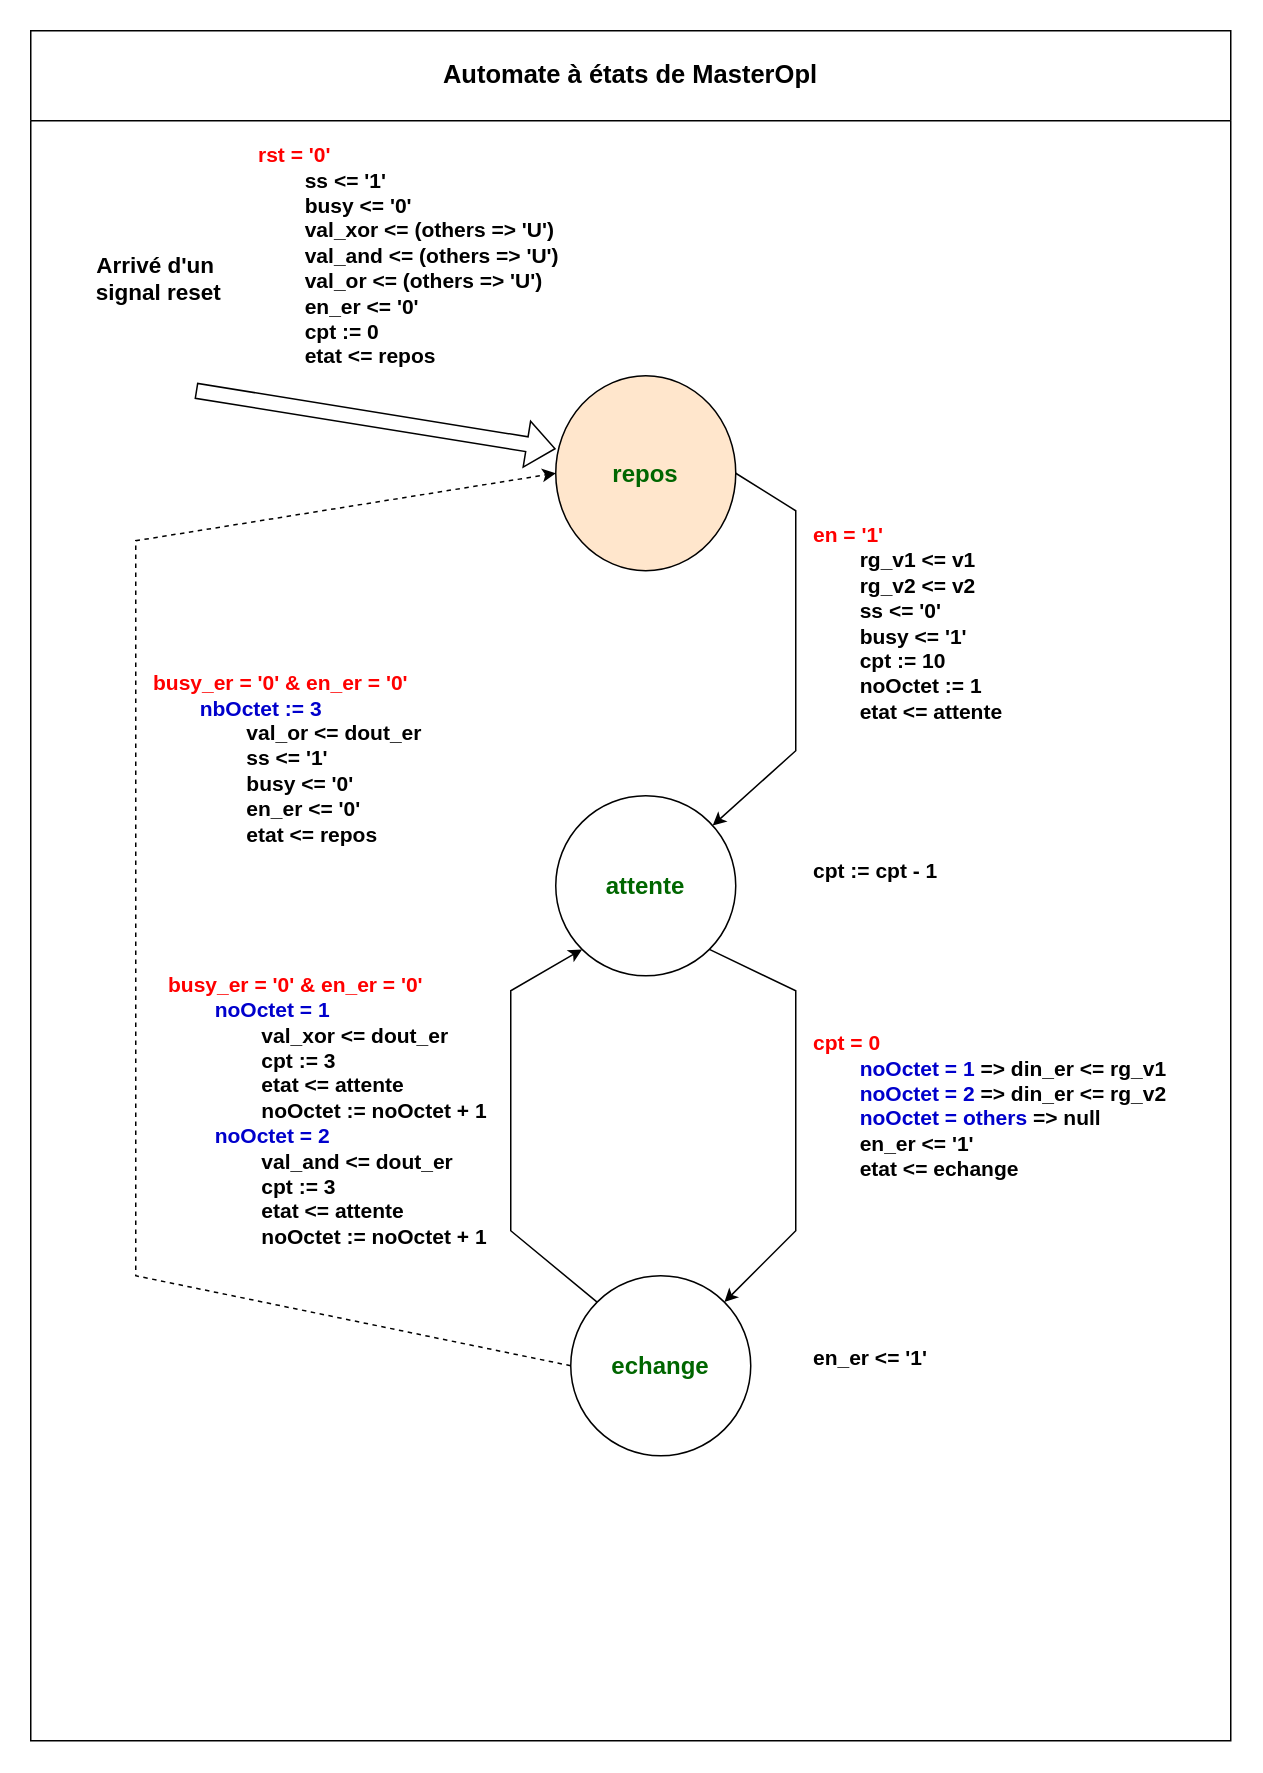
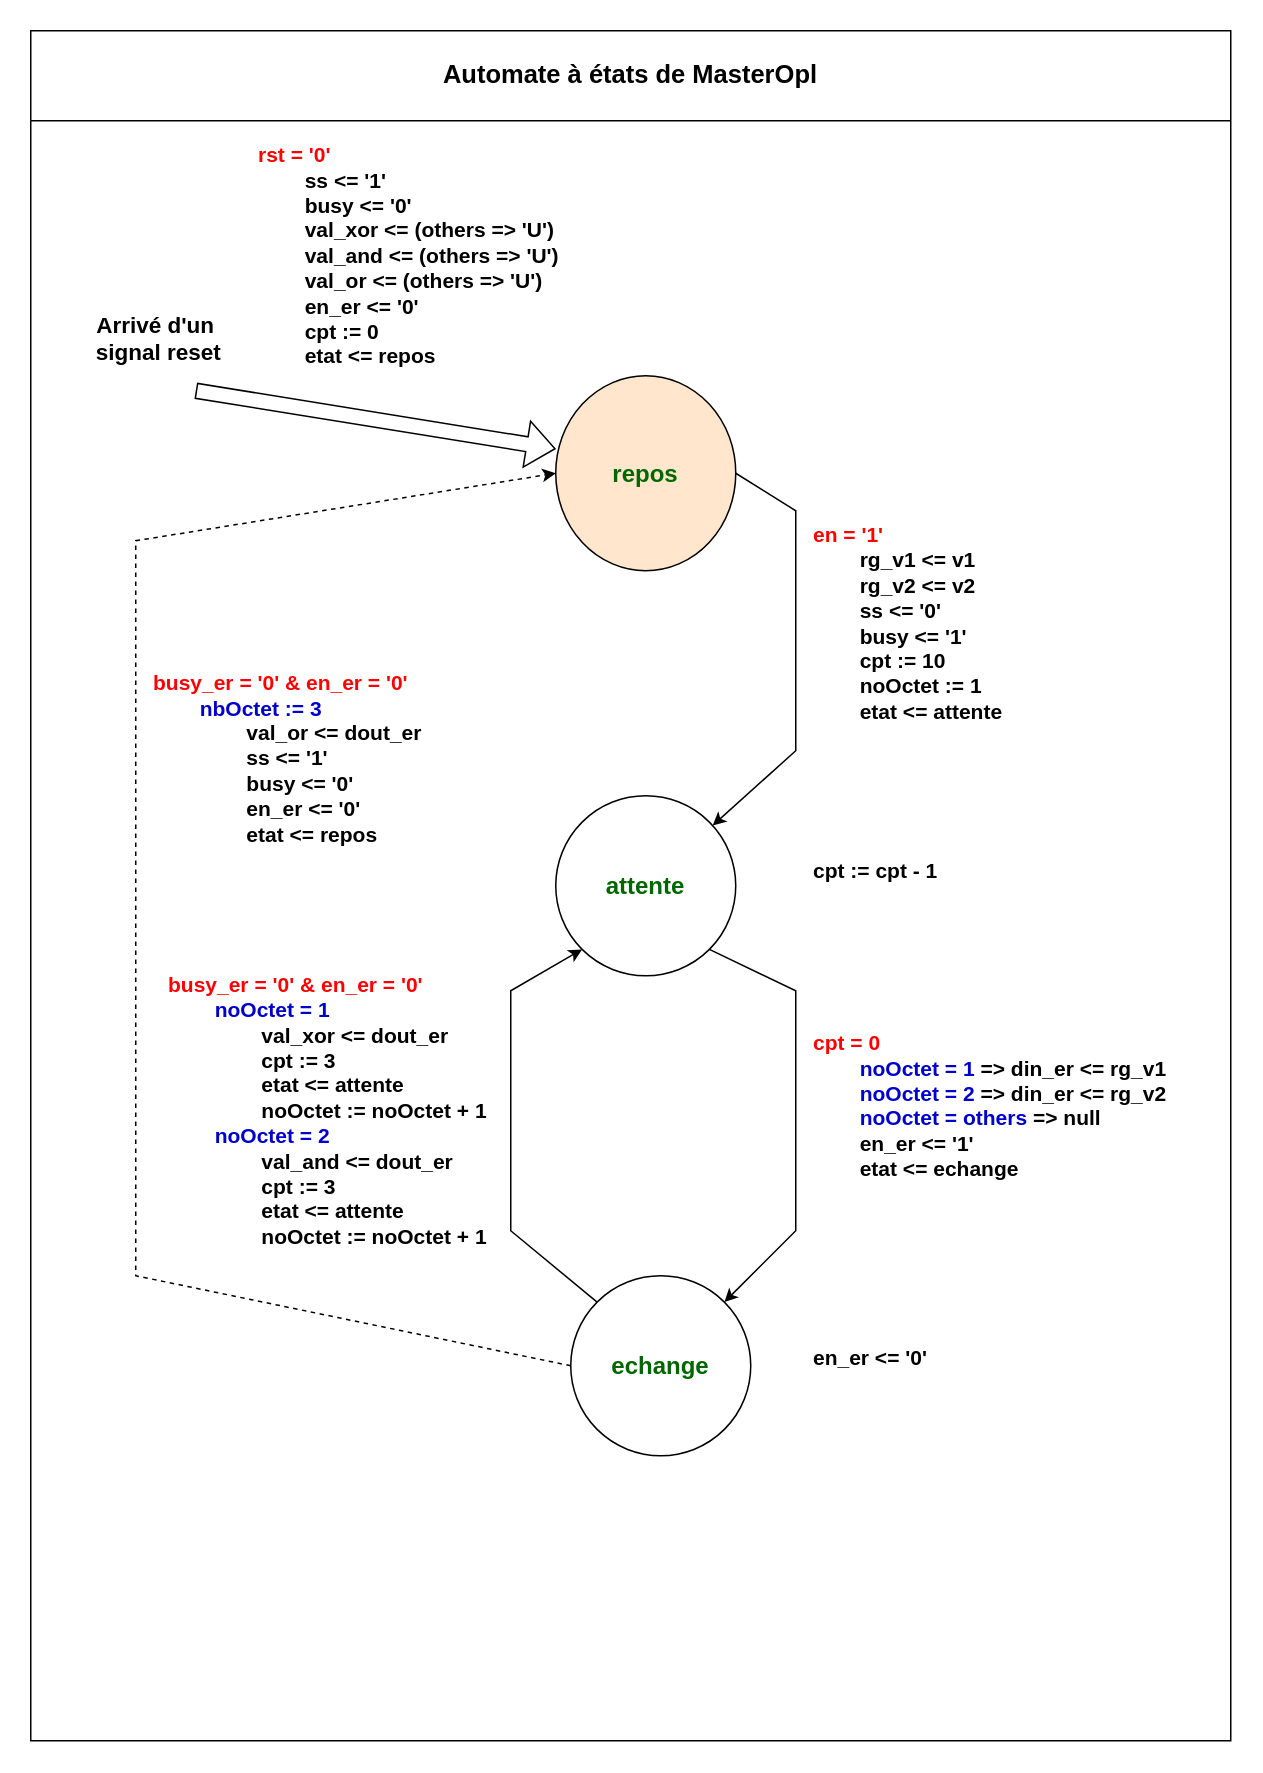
node "Arrivé d'un signal reset": moved (158, 278) -> (158, 338)
node "en_er <= '1'": label "en_er <= '1'" -> "en_er <= '0'"
